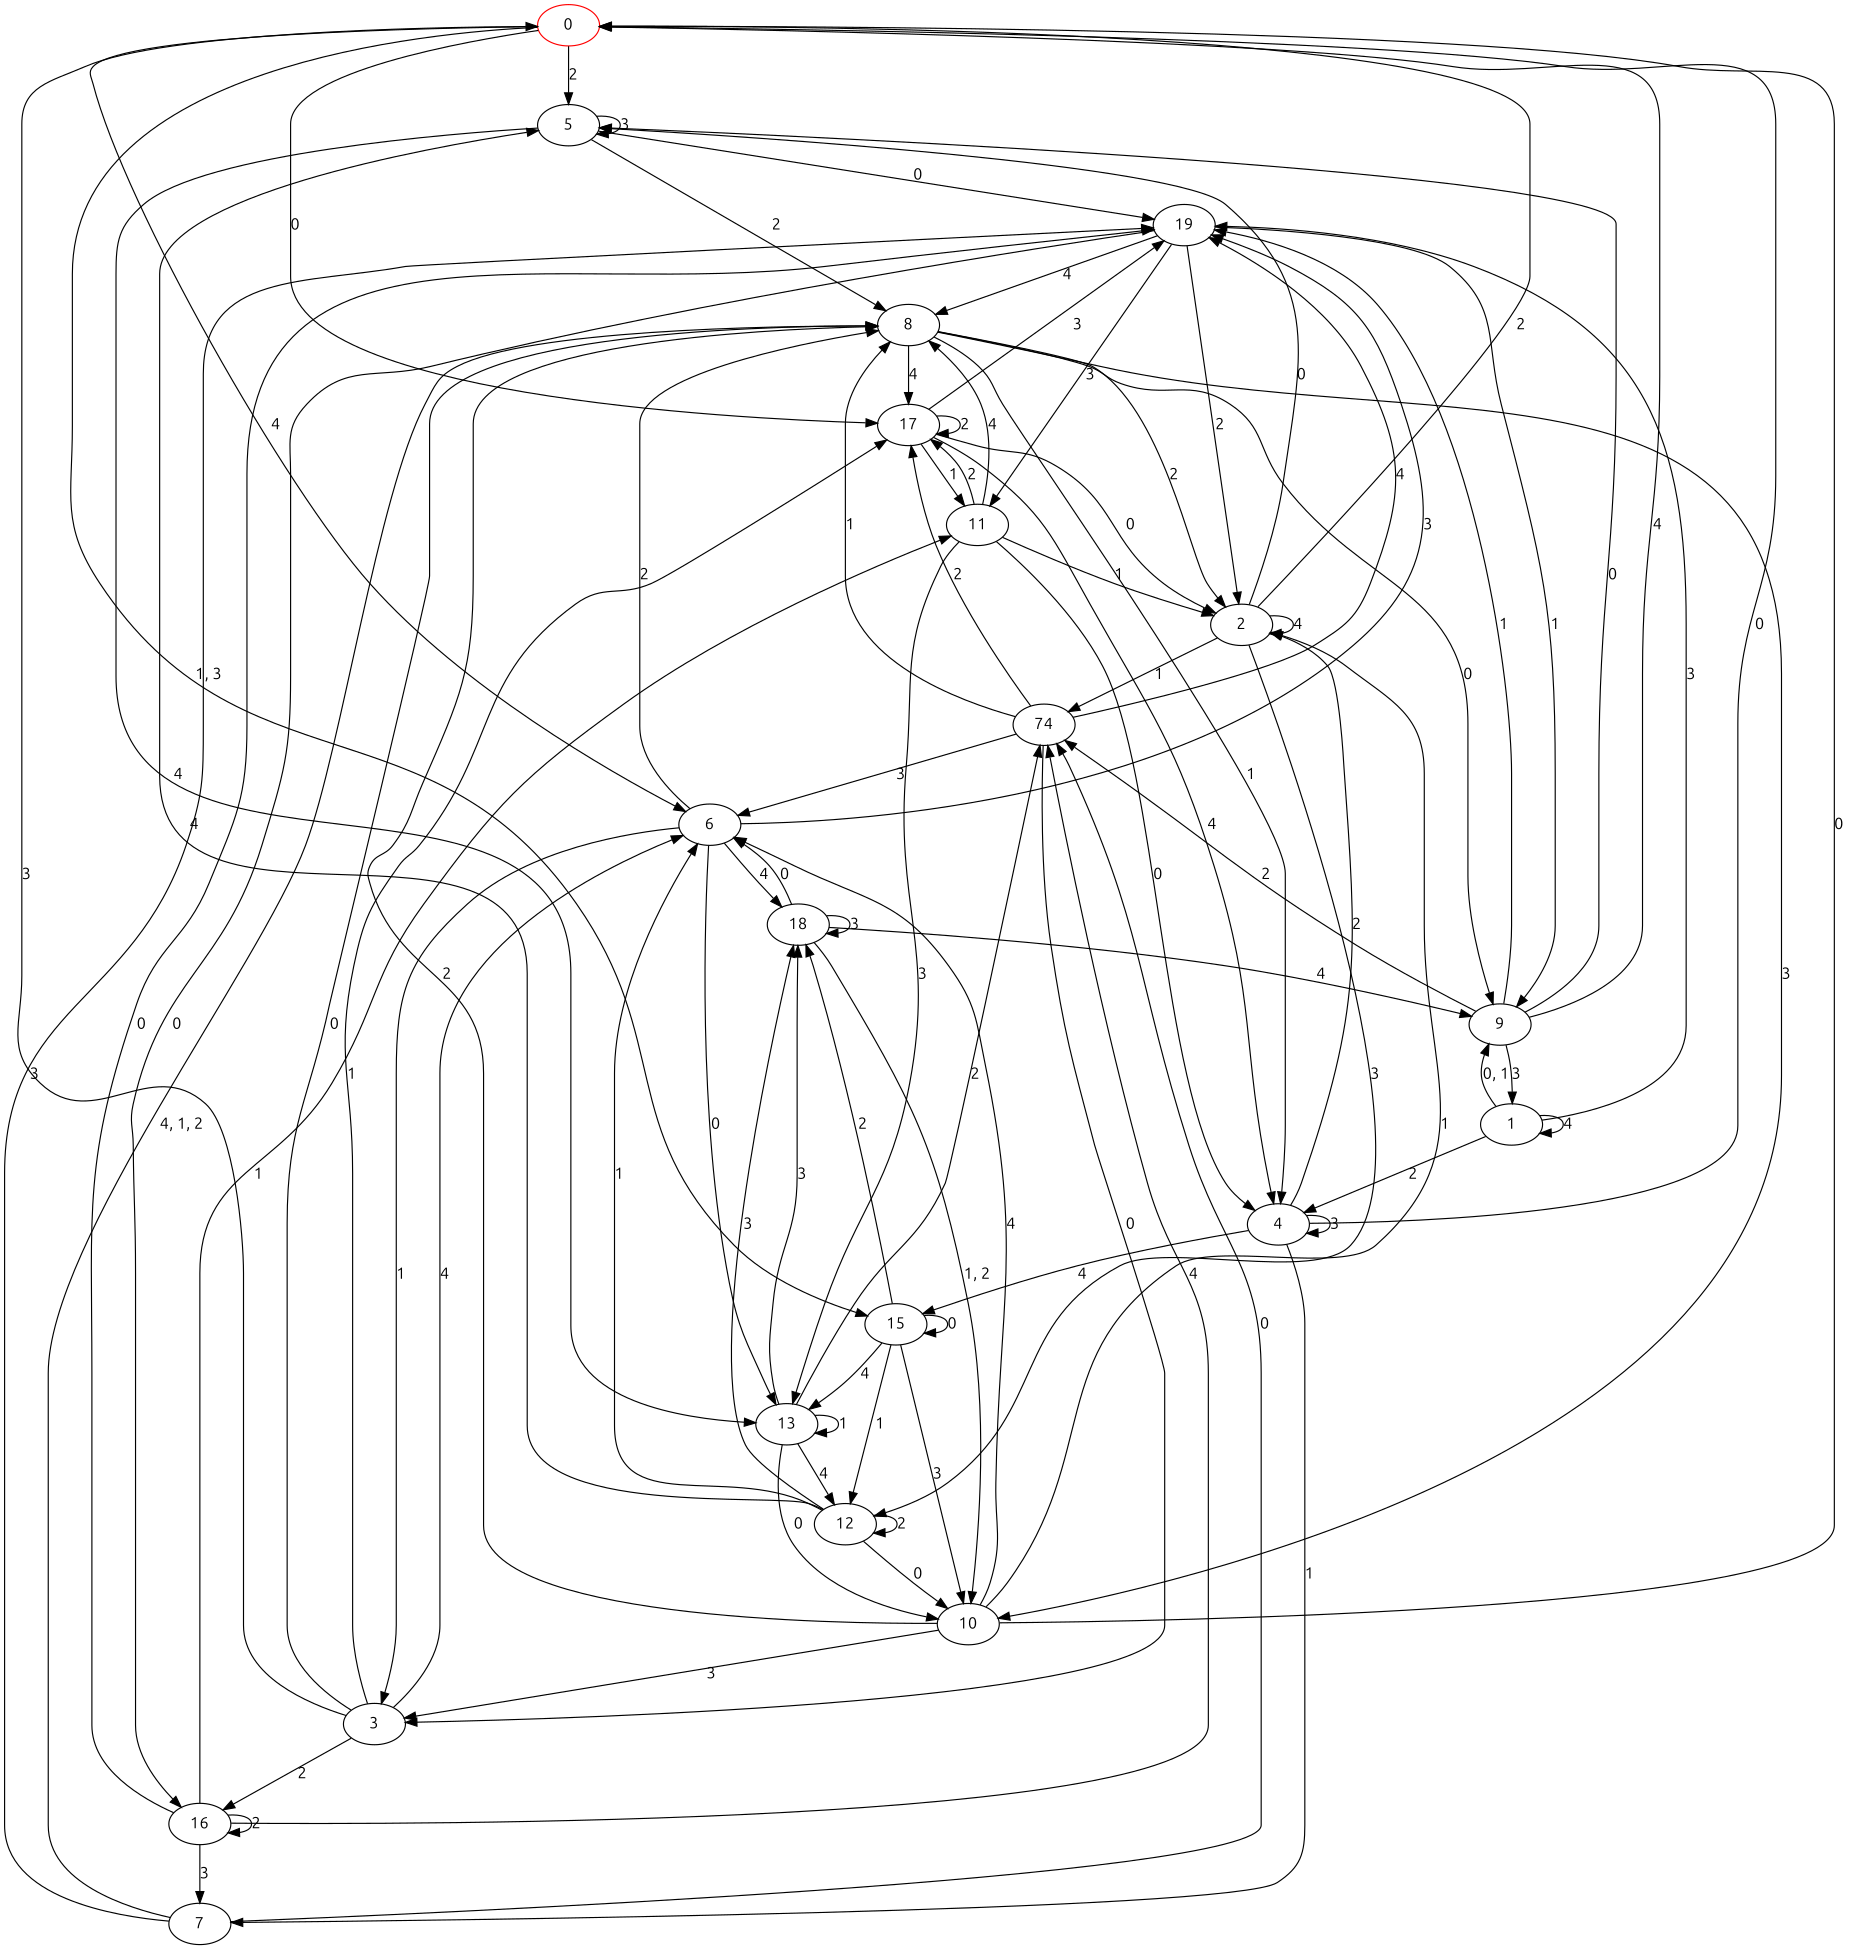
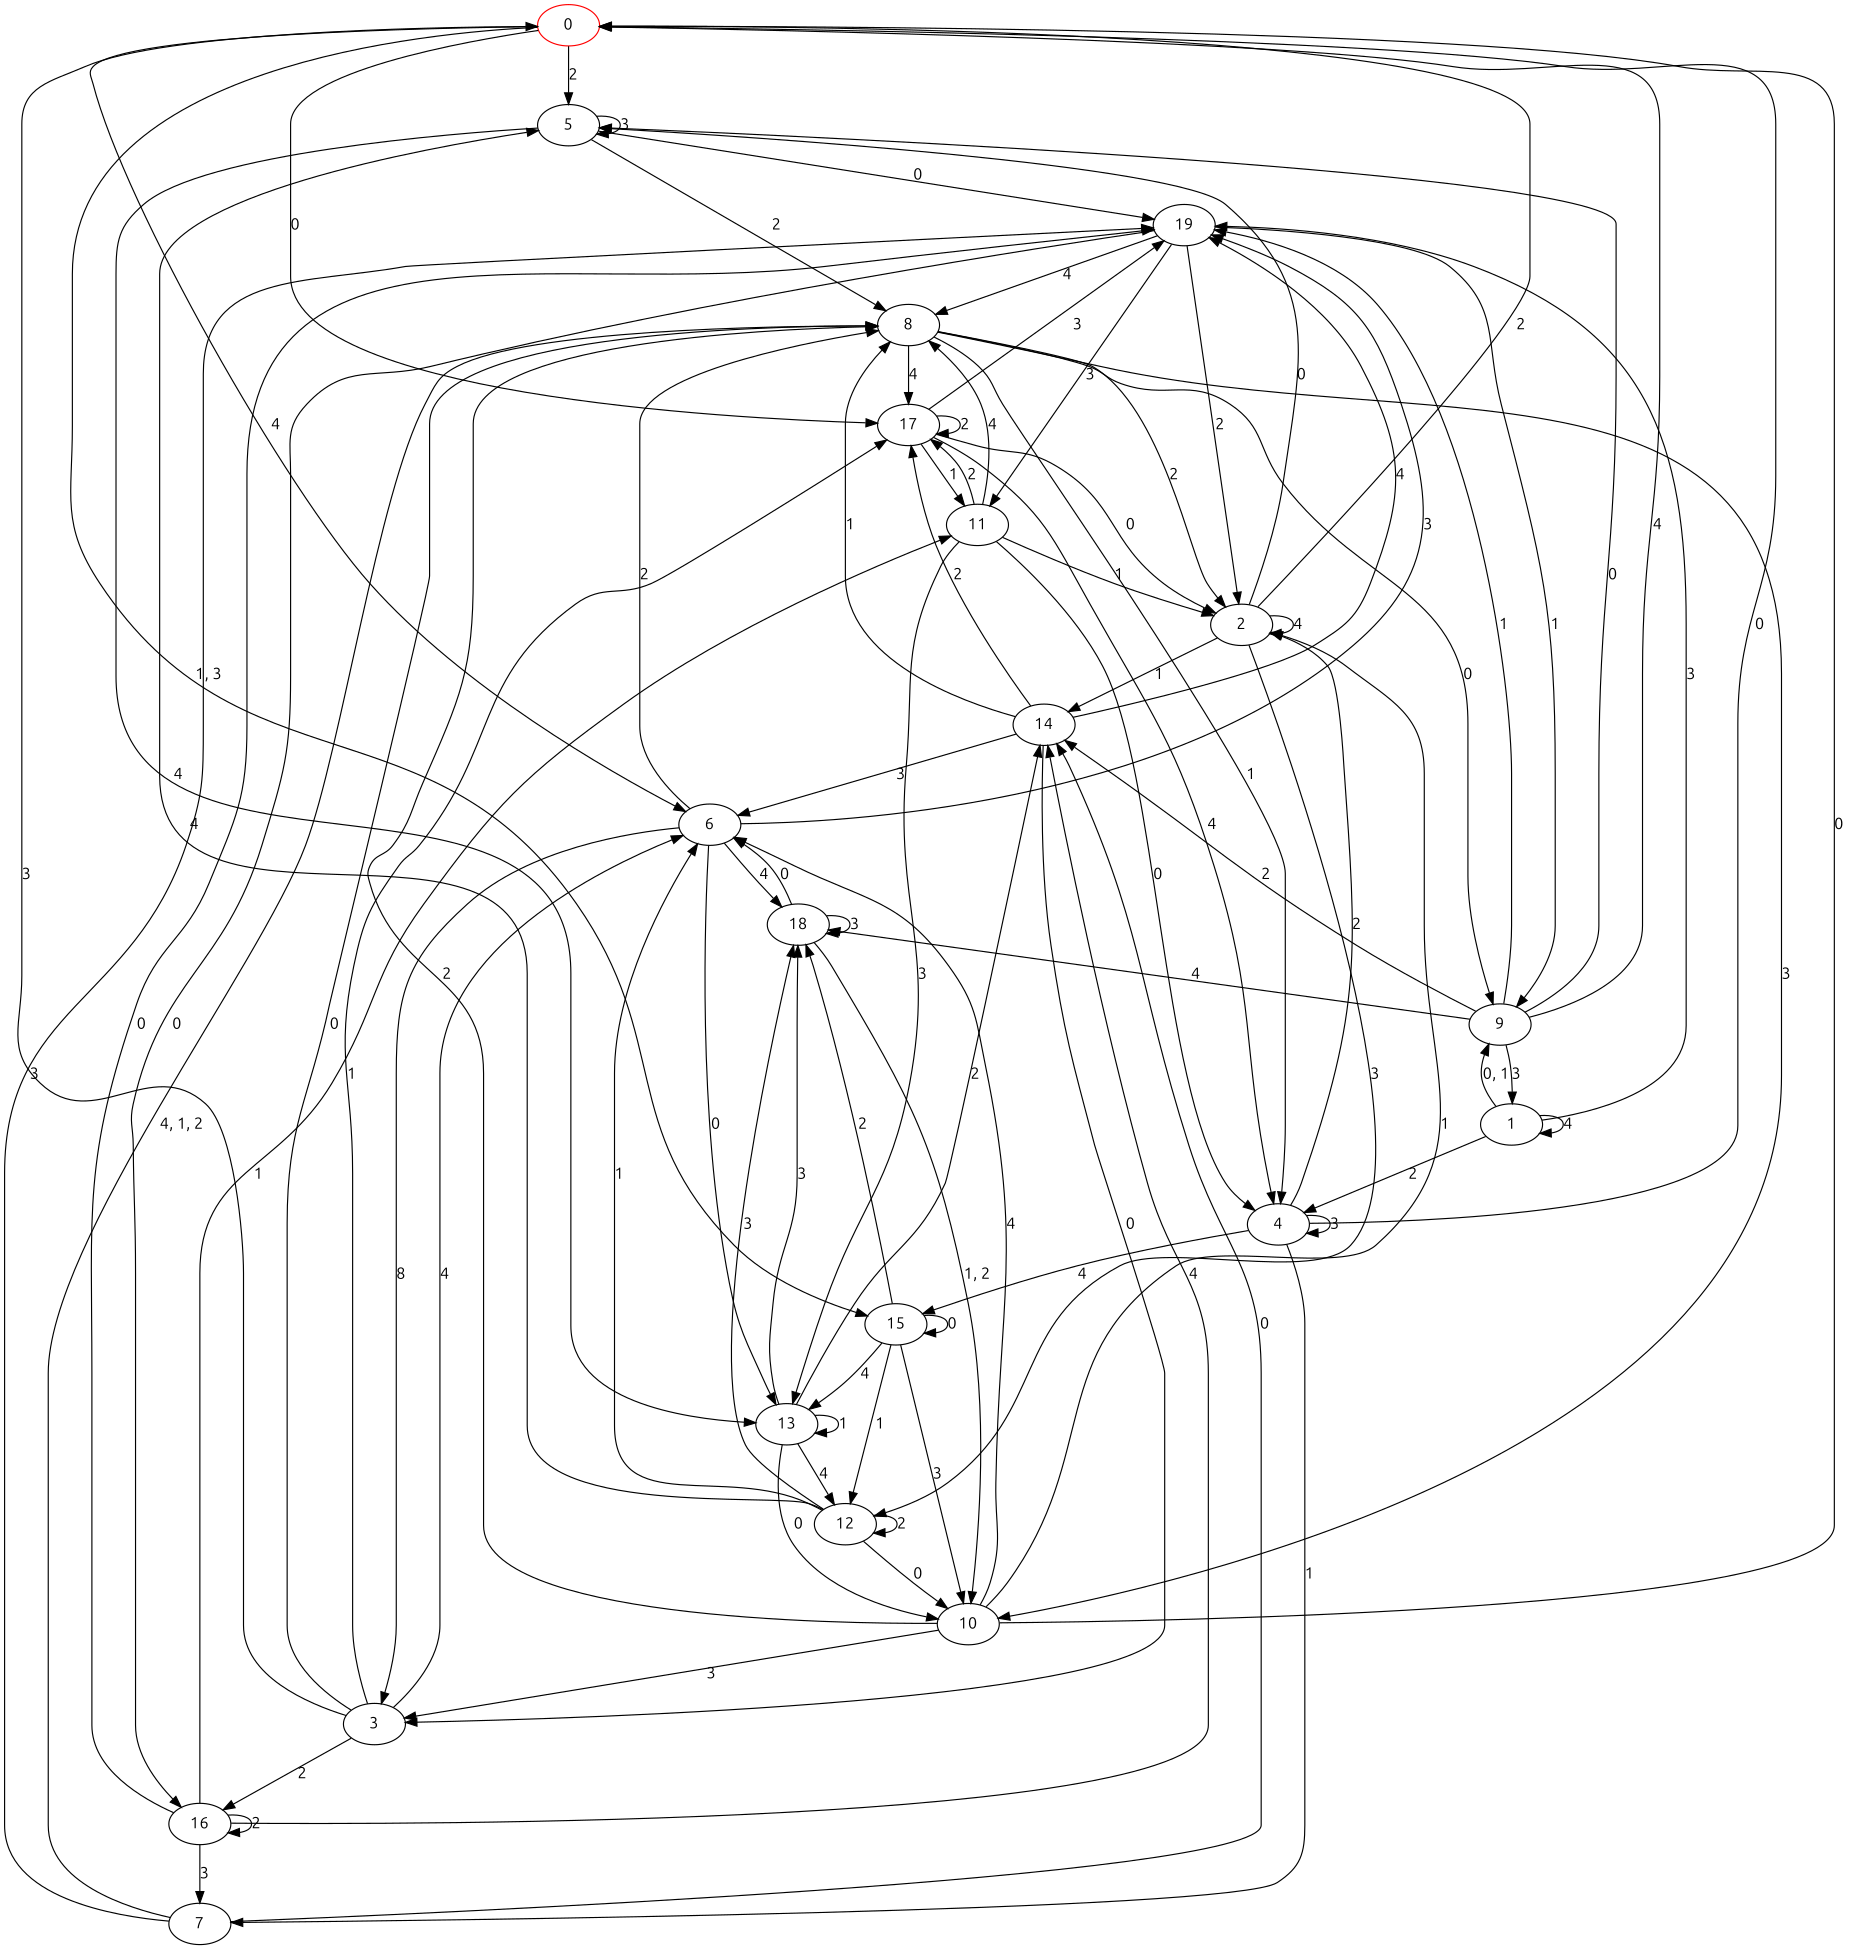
node "74": label "74" -> "14"
edge "18" -> "9": reversed
edge "6" -> "3": label "1" -> "8"
